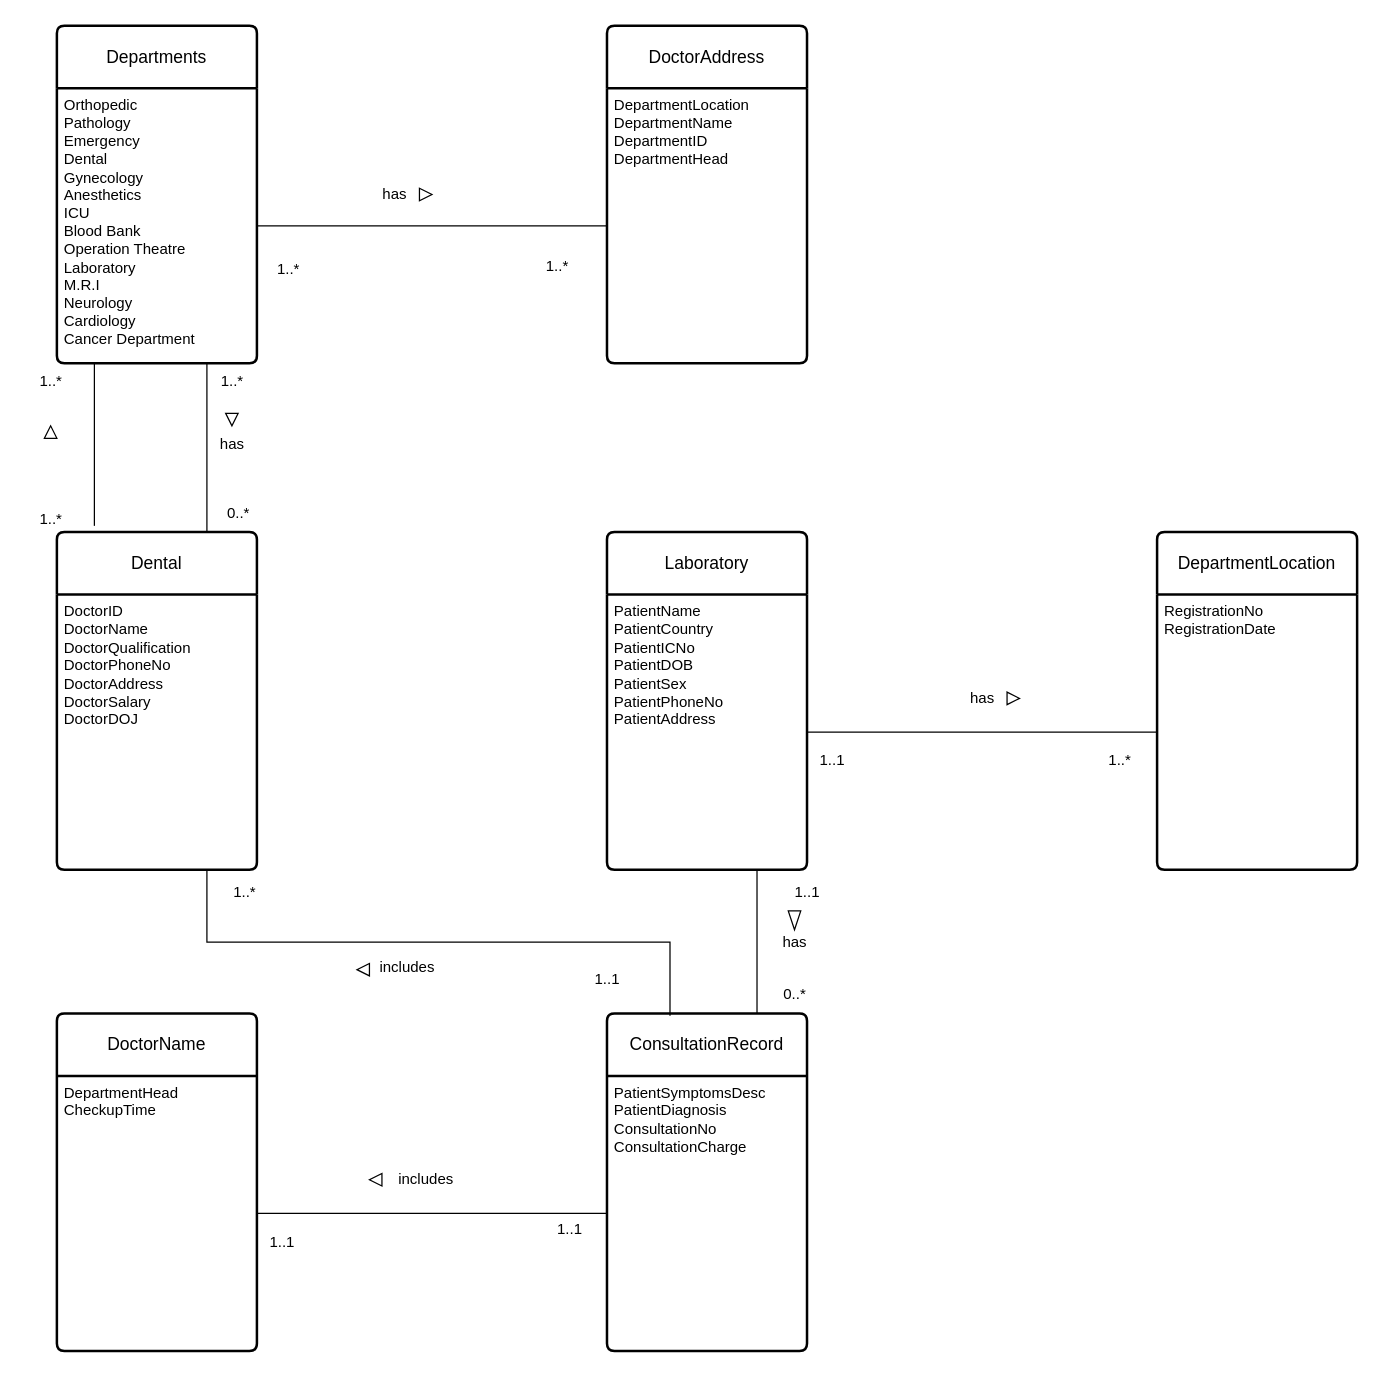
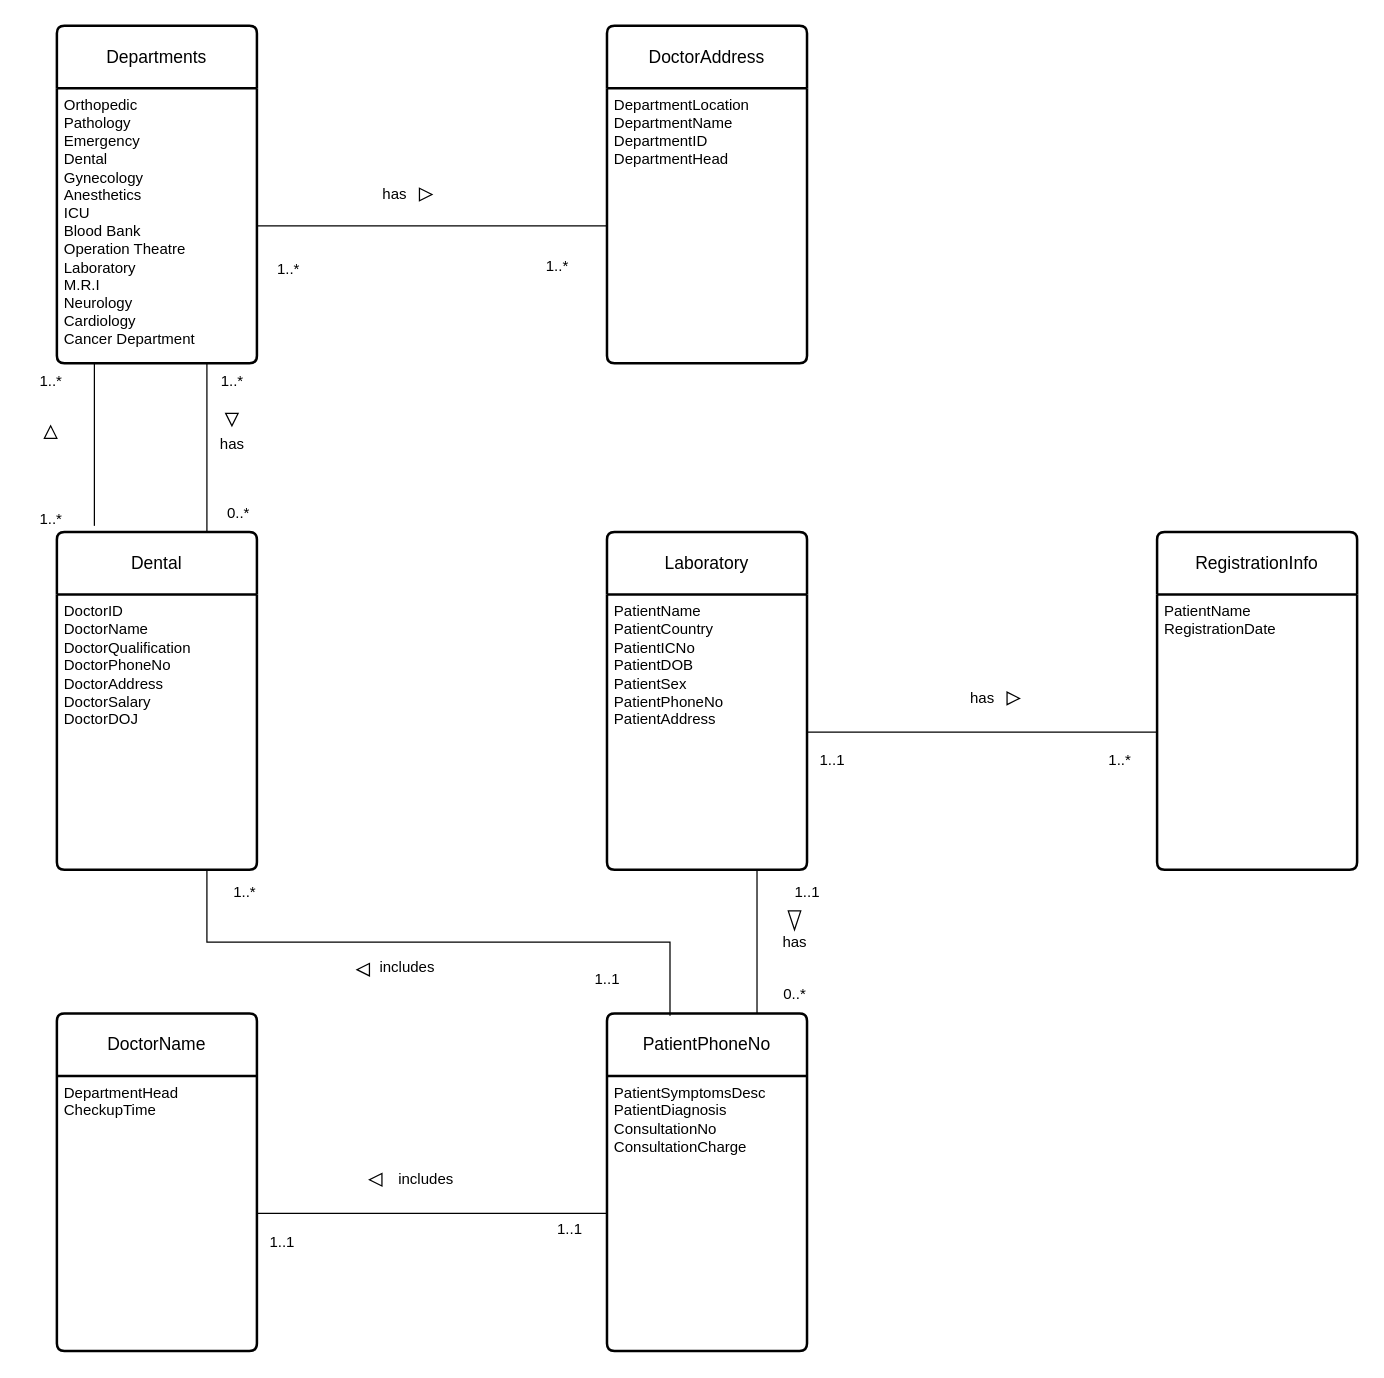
node "DepartmentLocation": label "DepartmentLocation" -> "RegistrationInfo"
node "RegistrationNo RegistrationDate": label "RegistrationNo RegistrationDate" -> "PatientName RegistrationDate"
node "ConsultationRecord": label "ConsultationRecord" -> "PatientPhoneNo"
